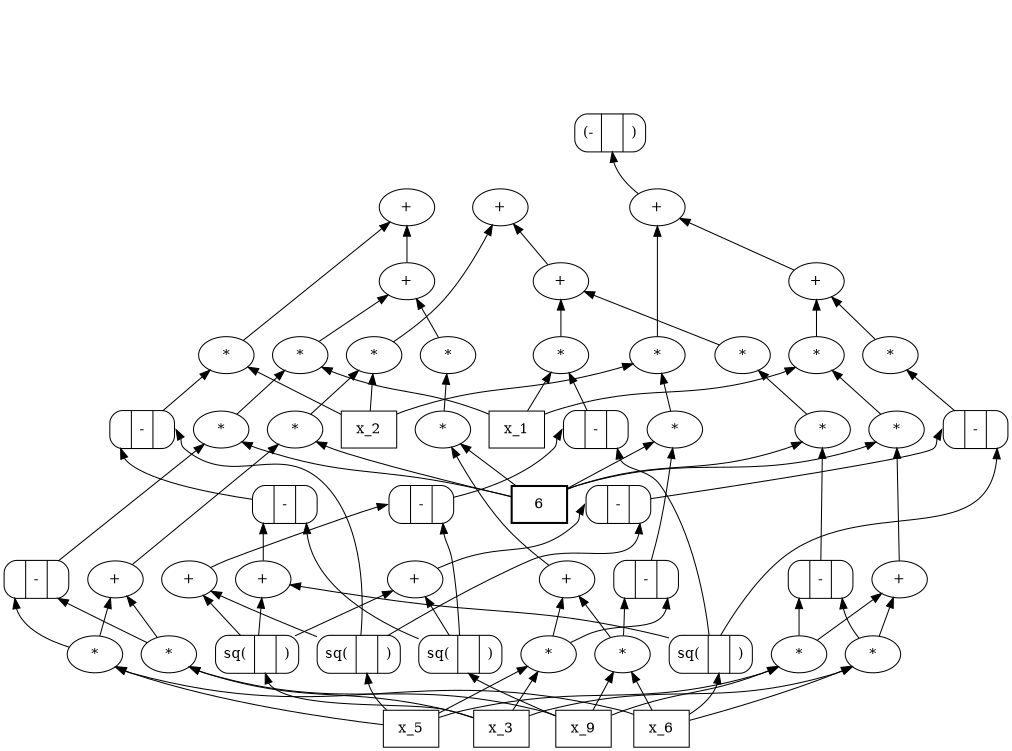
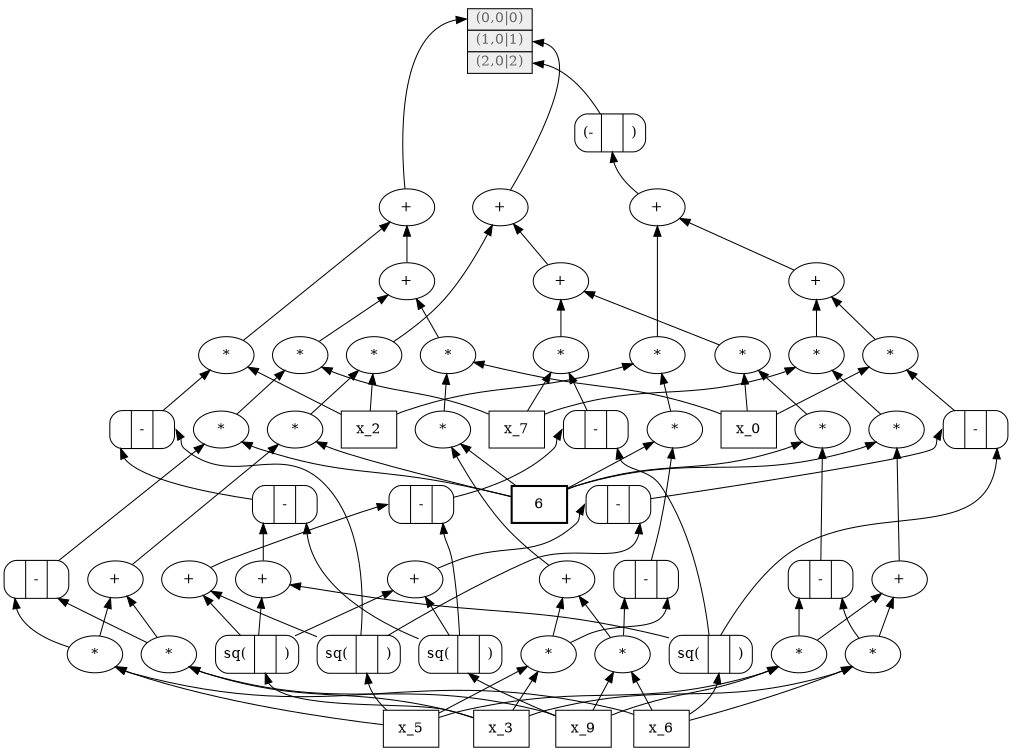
node "(0,0|0)": added
node "x_1": label "x_1" -> "x_7"
node "x_0": added
